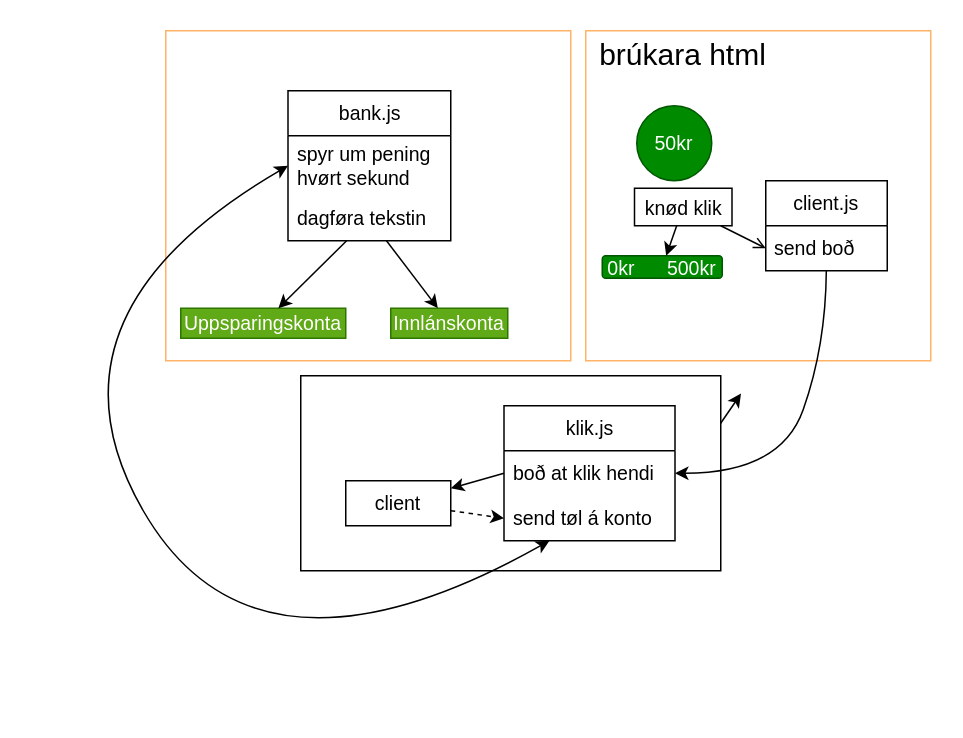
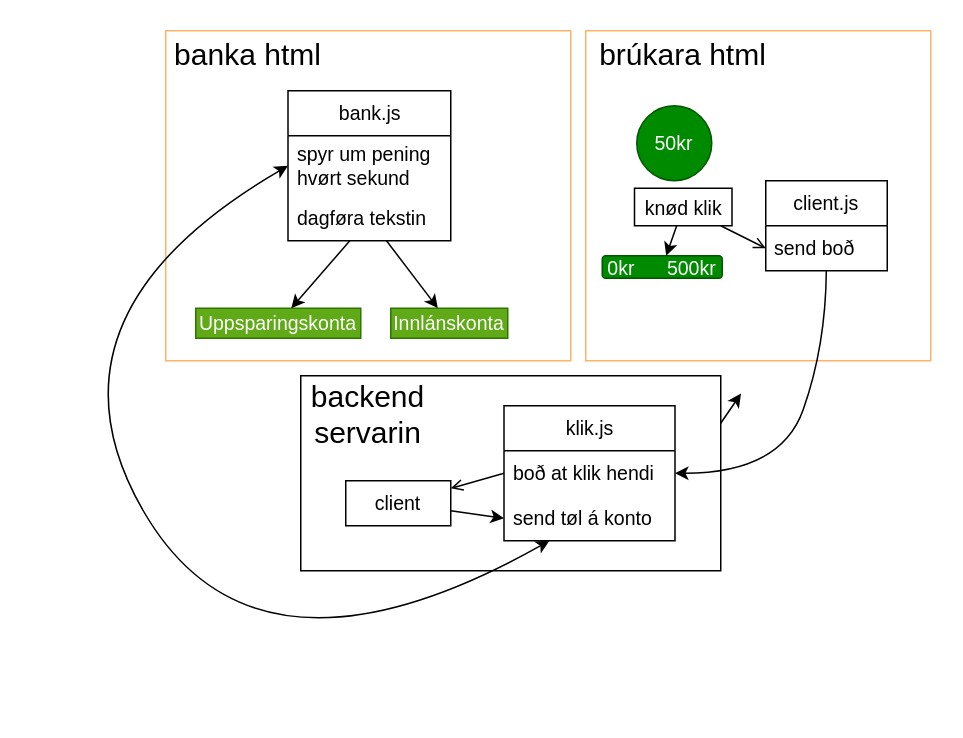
node "banka html": added
node "Uppsparingskonta": moved (263, 323) -> (278, 323)
node "backend servarin": added
edge "boð at klik hendi" -> "client": arrowhead classic -> open
edge "client" -> "send tøl á konto": style dashed -> solid
